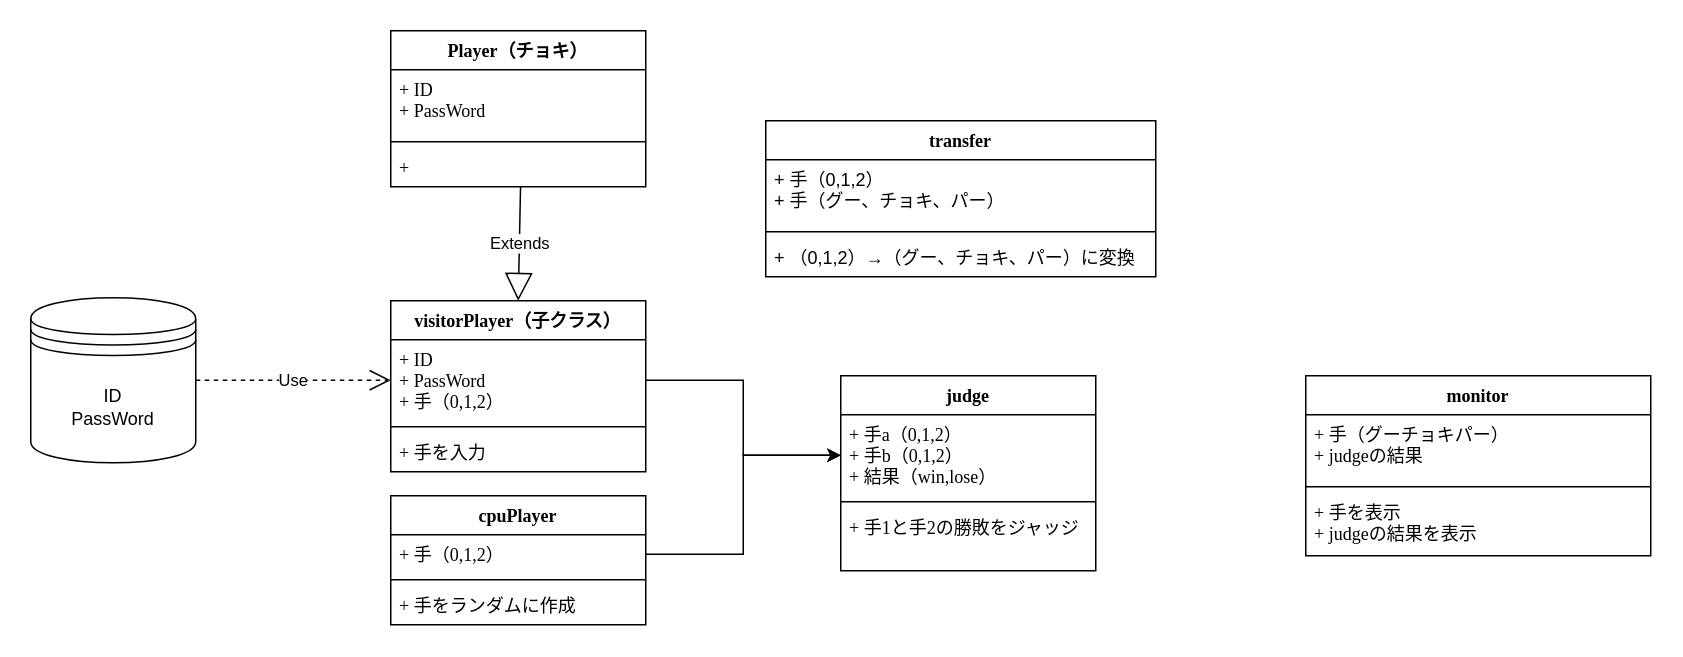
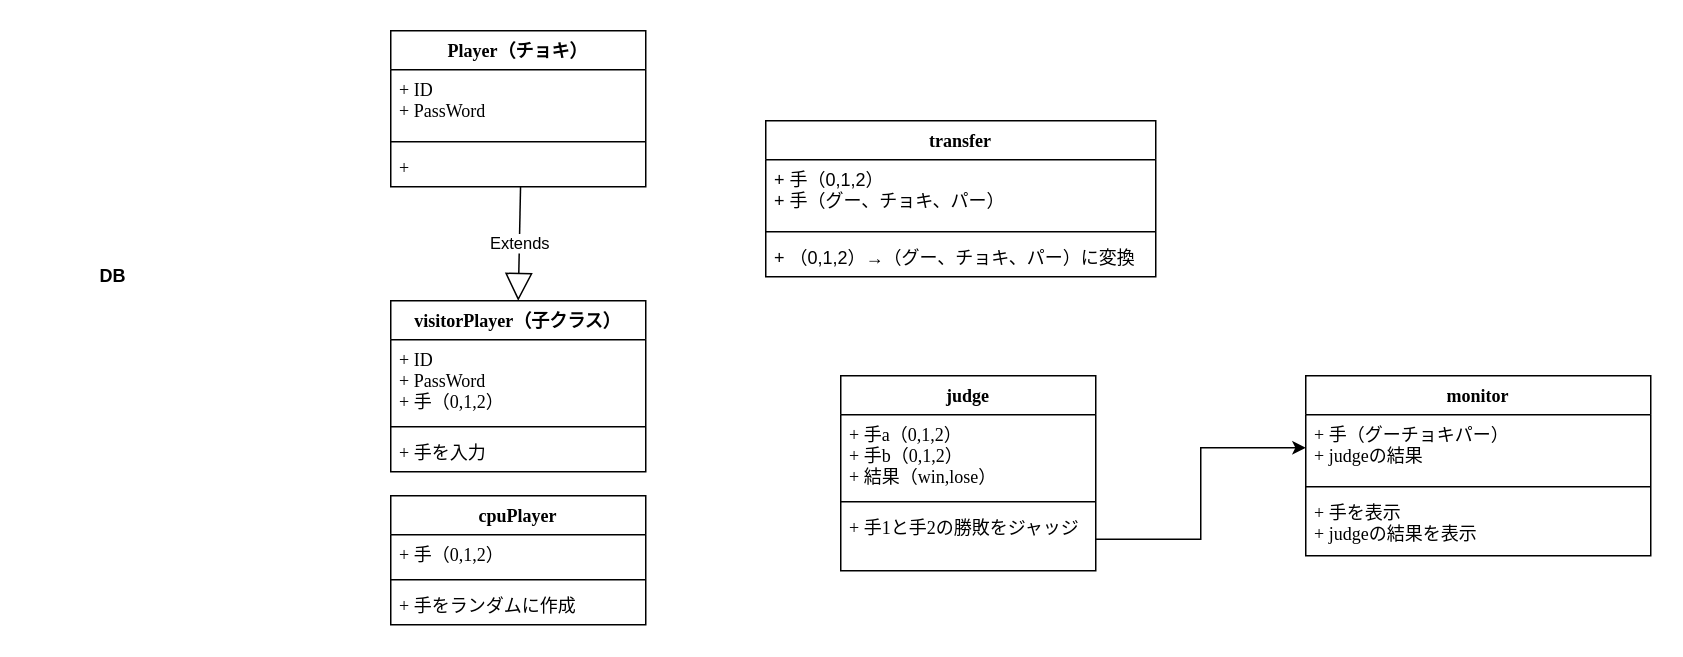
node "DB": added
node "ID PassWord": removed
edge "ID PassWord" -> "+ ID + PassWord + 手（0,1,2）": removed, label "Use"
edge "+ ID + PassWord + 手（0,1,2）" -> "+ 手a（0,1,2） + 手b（0,1,2） + 結果（win,lose）": removed
edge "+ 手1と手2の勝敗をジャッジ" -> "+ 手（グーチョキパー） + judgeの結果": added
edge "+ 手（0,1,2）" -> "+ 手a（0,1,2） + 手b（0,1,2） + 結果（win,lose）": removed
